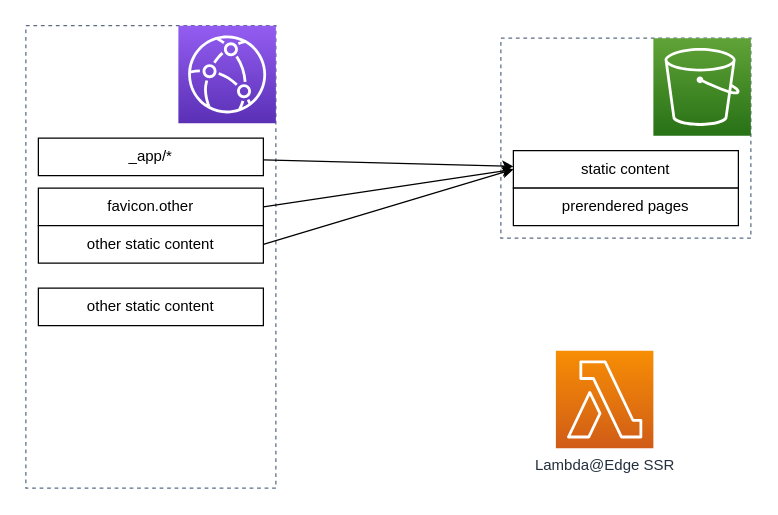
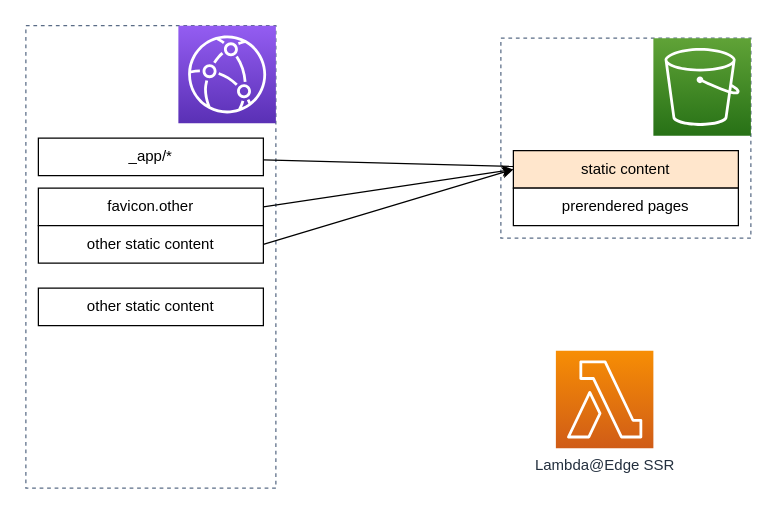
edge "_app/*" -> "static content": arrowhead classic -> none
node "static content": fillcolor #ffffff -> #ffe6cc
